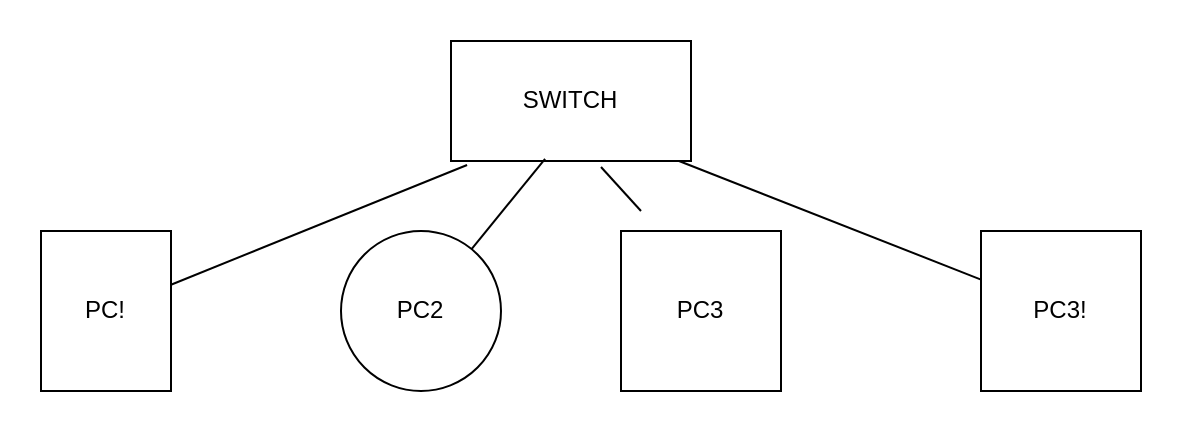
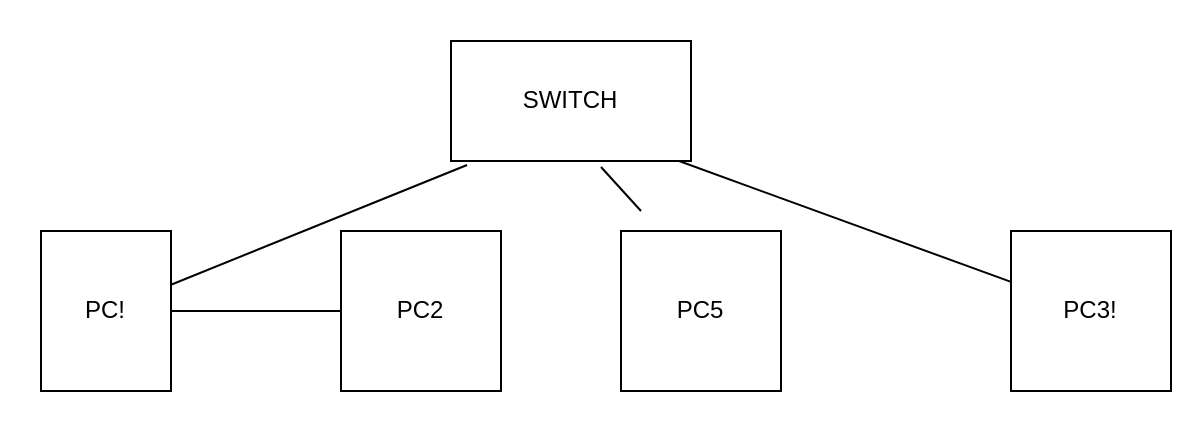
edge "SWITCH" -- "PC2": now "PC!" -- "PC2"
node "PC2": shape ellipse -> rectangle
node "PC3": label "PC3" -> "PC5"
node "PC3!": moved (1061, 311) -> (1091, 311)
